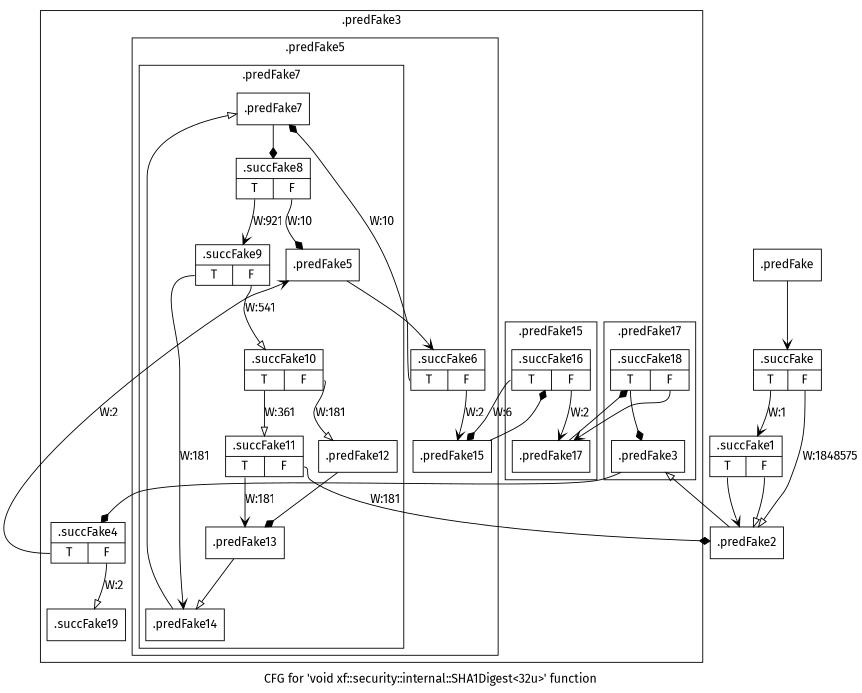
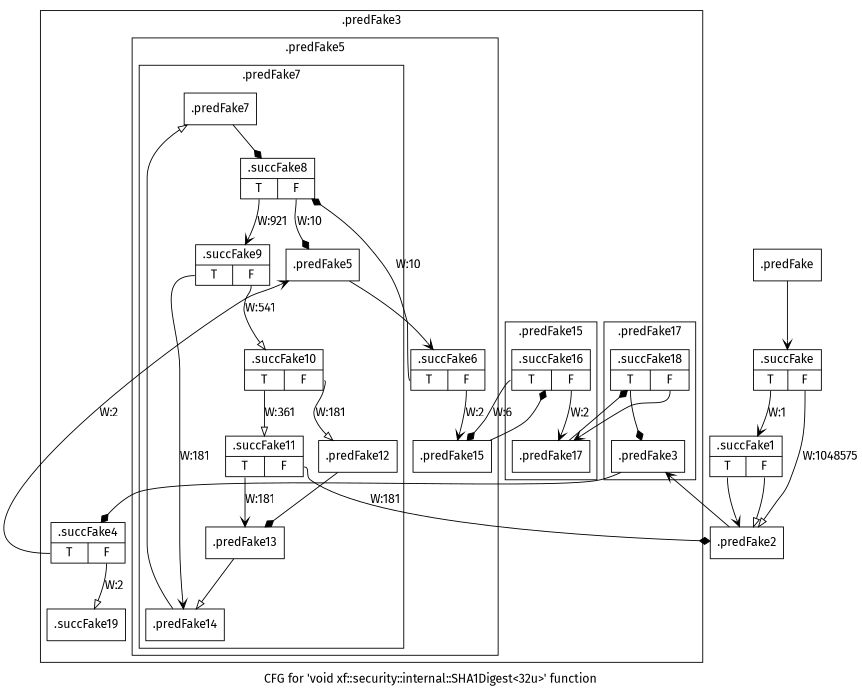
edge ".succFake6" -> ".predFake7": now ".succFake6" -> ".succFake8"
edge ".succFake" -> ".predFake2": label "W:1848575" -> "W:1048575"
edge ".predFake2" -> ".predFake3": arrowhead onormal -> vee
